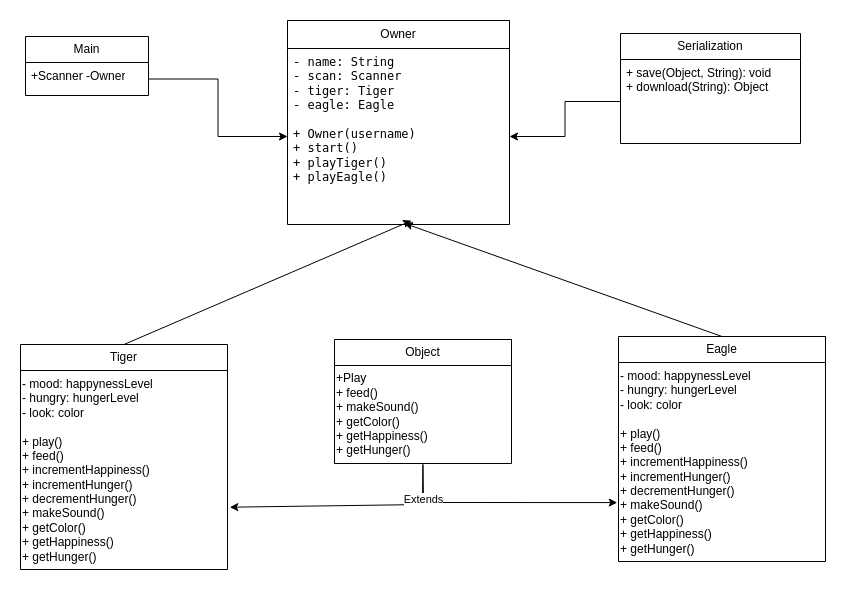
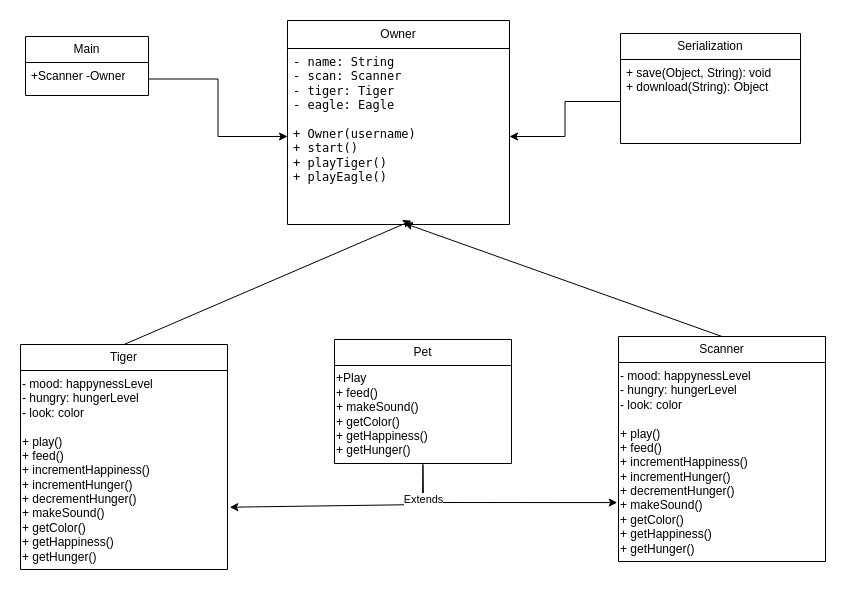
node "Eagle": label "Eagle" -> "Scanner"
node "Object": label "Object" -> "Pet"
